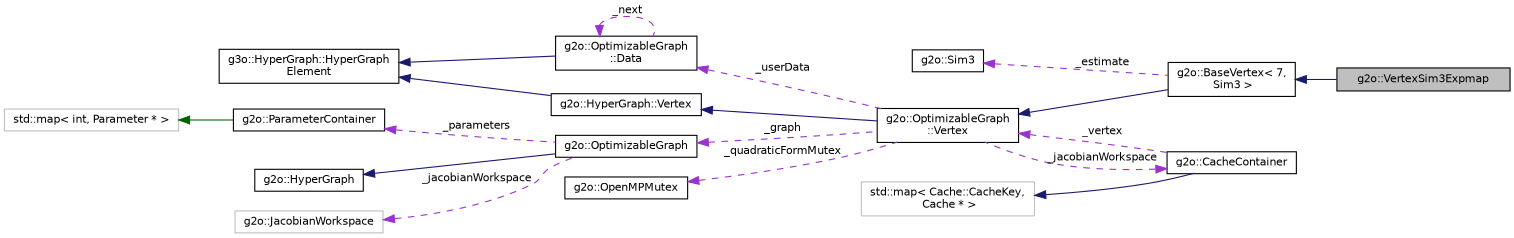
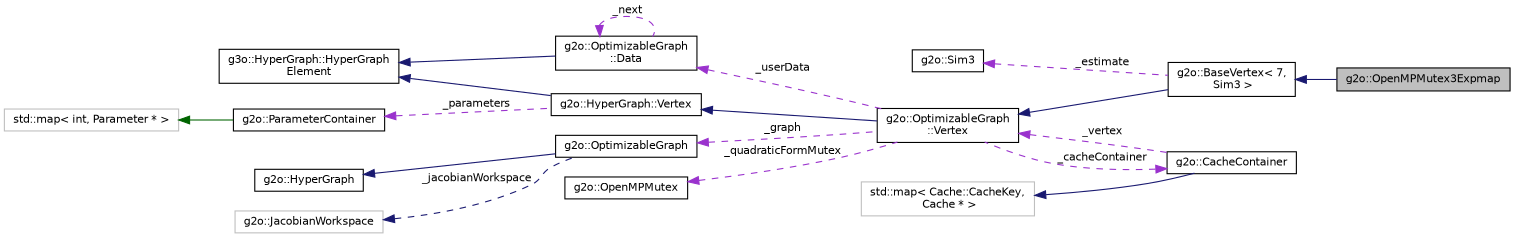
node "g2o::VertexSim3Expmap": label "g2o::VertexSim3Expmap" -> "g2o::OpenMPMutex3Expmap"
edge "g2o::OptimizableGraph" -> "g2o::ParameterContainer": now "g2o::HyperGraph::Vertex" -> "g2o::ParameterContainer"
edge "g2o::OptimizableGraph ::Vertex" -> "g2o::CacheContainer": label " _jacobianWorkspace" -> " _cacheContainer"
edge "g2o::OptimizableGraph" -> "g2o::JacobianWorkspace": color darkorchid3 -> midnightblue
